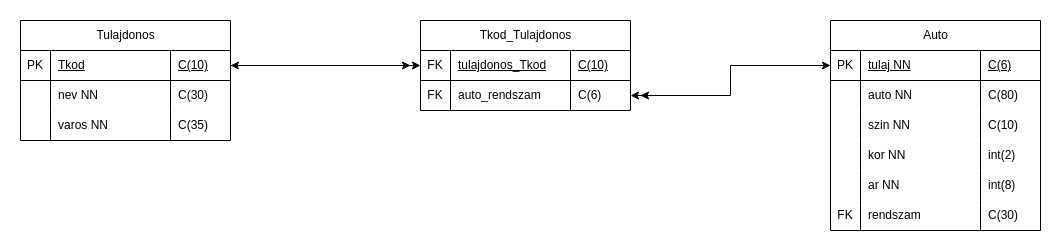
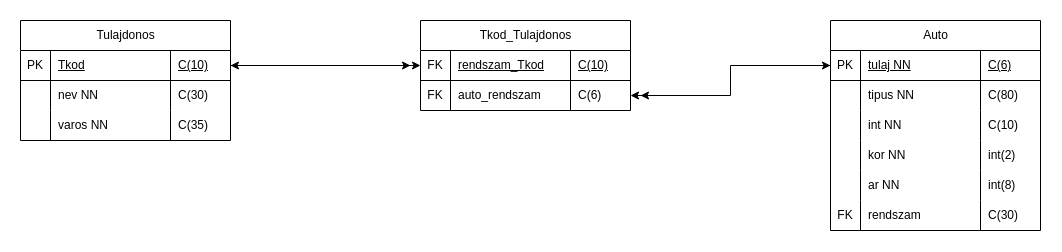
node "tulajdonos_Tkod": label "tulajdonos_Tkod" -> "rendszam_Tkod"
node "auto NN": label "auto NN" -> "tipus NN"
node "szin NN": label "szin NN" -> "int NN"
